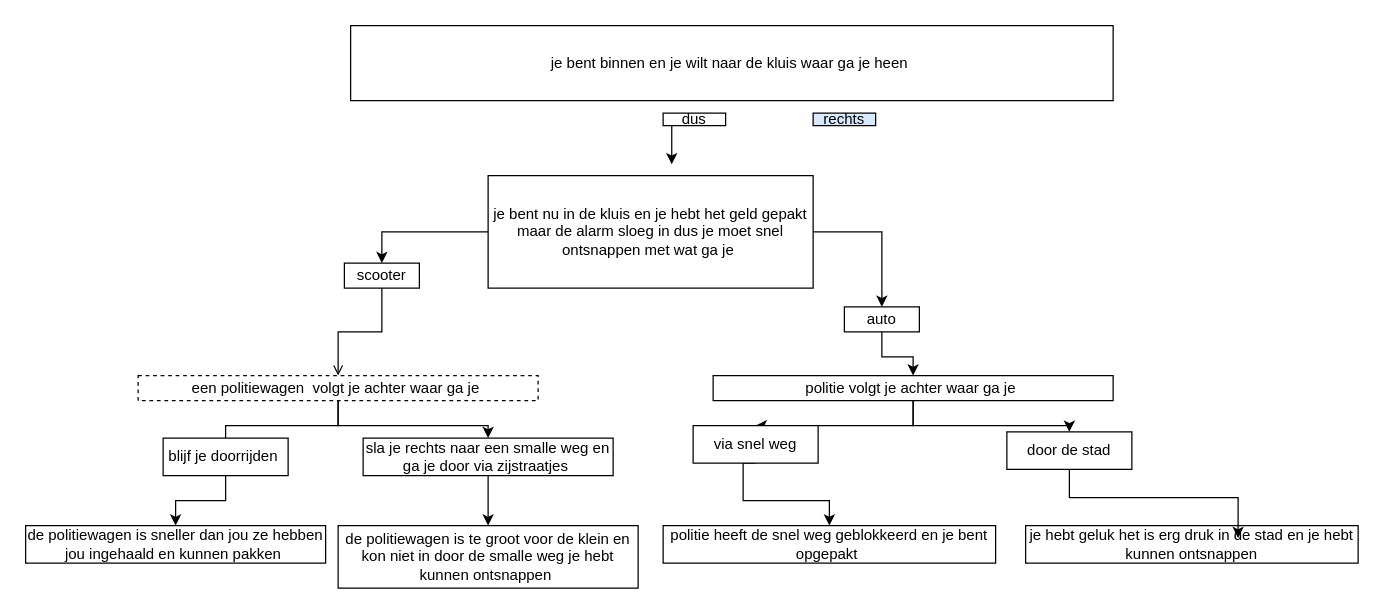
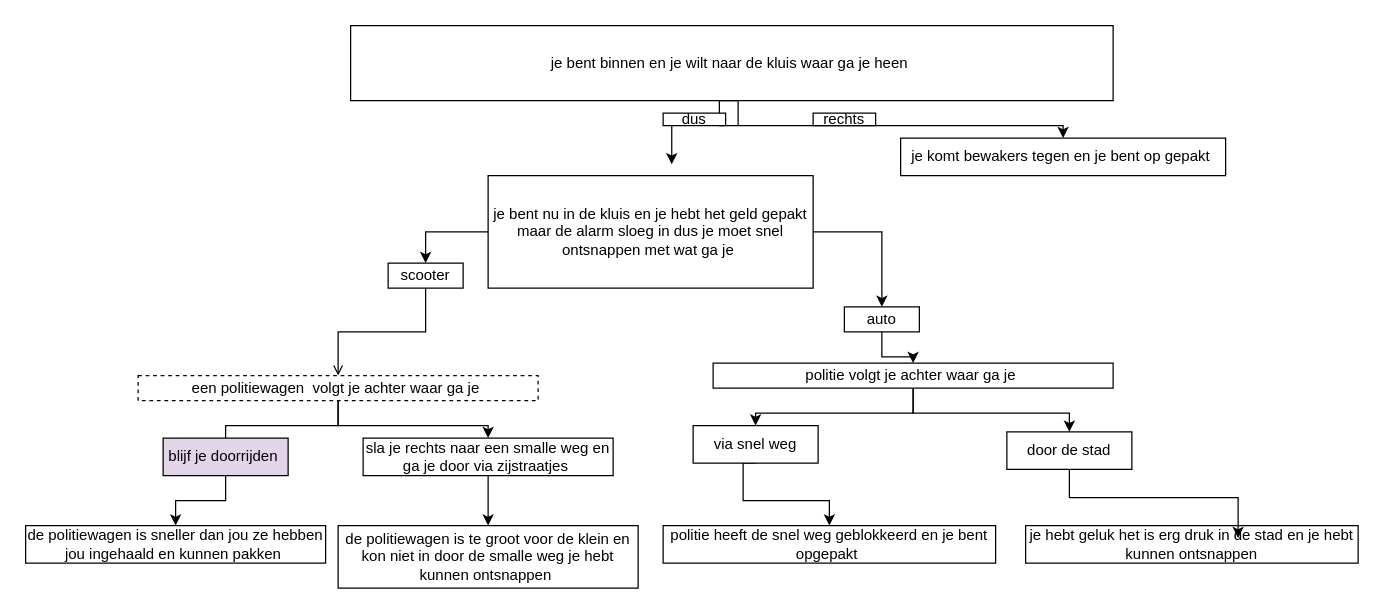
node "rechts": fillcolor #dae8fc -> #ffffff
edge "rechts" -> "je komt bewakers tegen en je bent op gepakt": added
node "je komt bewakers tegen en je bent op gepakt": added
node "scooter": moved (382, 276) -> (426, 276)
node "politie volgt je achter waar ga je": moved (913, 388) -> (913, 376)
node "blijf je doorrijden": fillcolor #ffffff -> #e1d5e7
